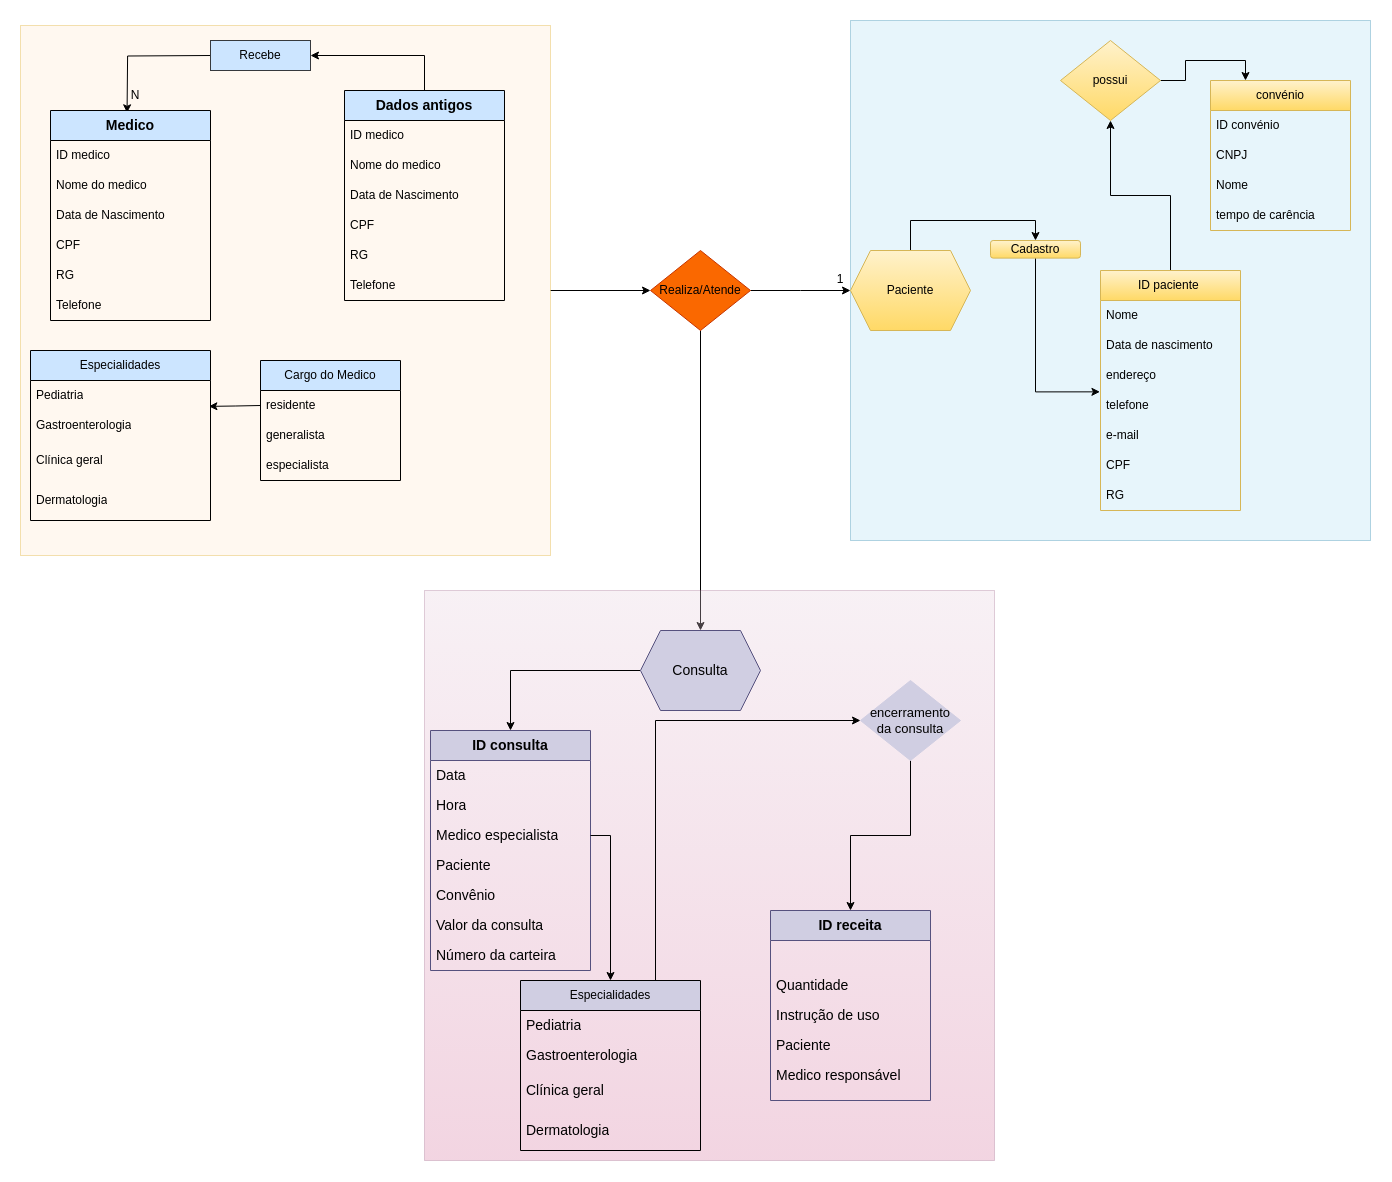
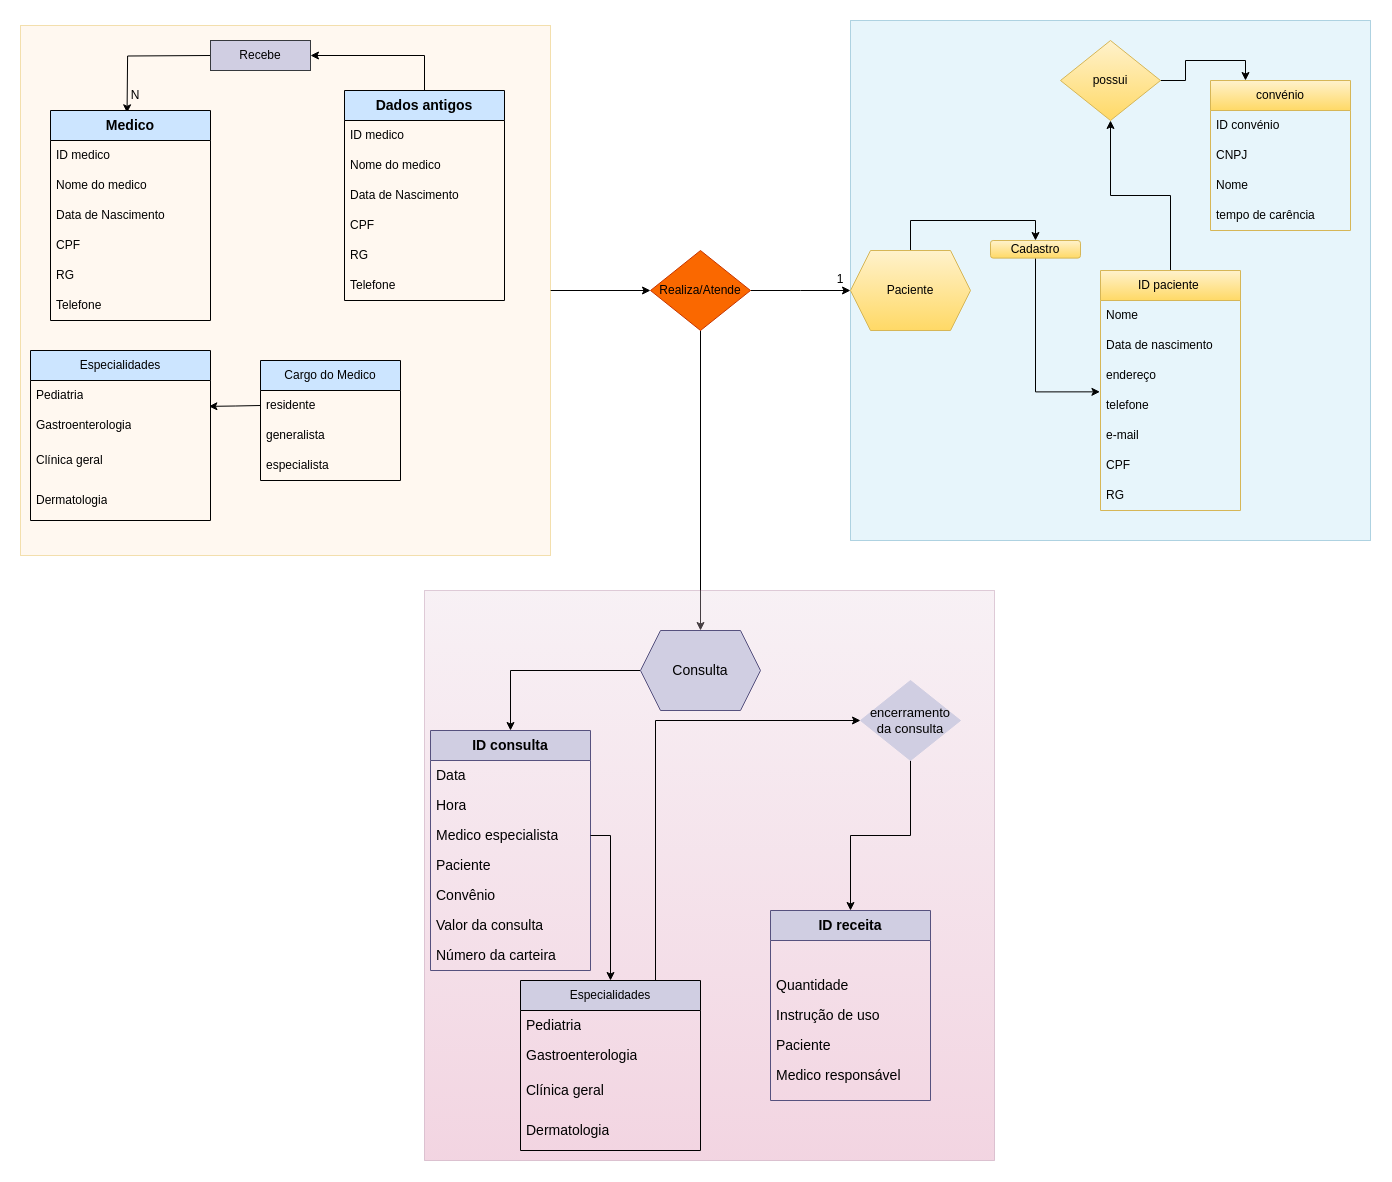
node "Recebe": fillcolor #cce5ff -> #d0cee2
